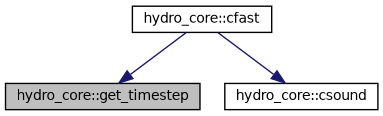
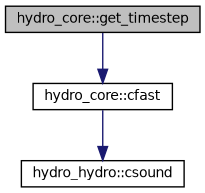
edge "hydro_core::cfast" -> "hydro_core::get_timestep": reversed
node "hydro_core::csound": label "hydro_core::csound" -> "hydro_hydro::csound"
